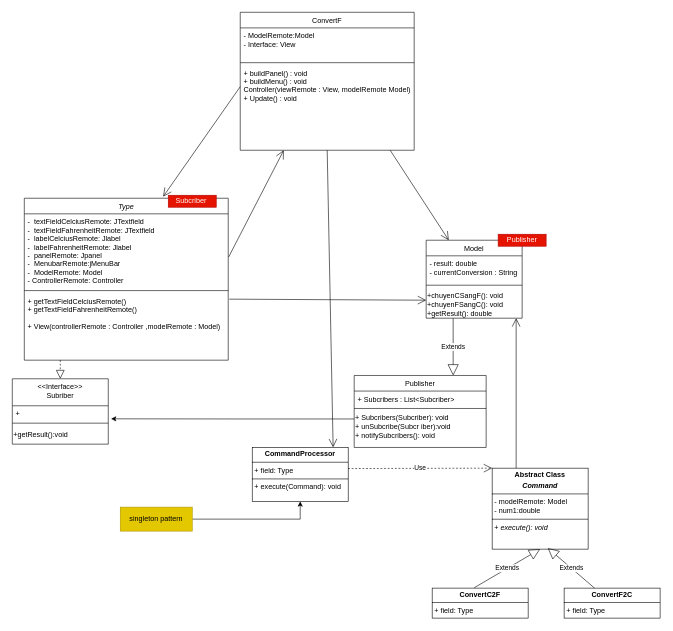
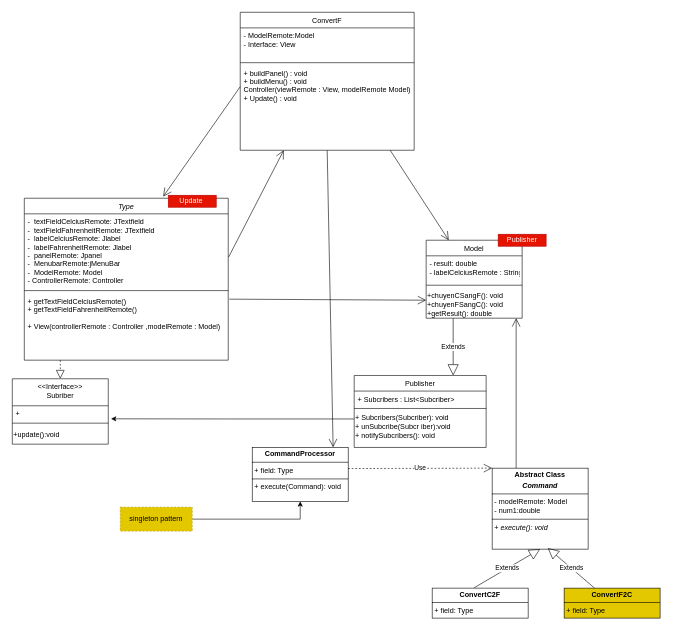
node "Subcriber": label "Subcriber" -> "Update"
node "- result: double - currentConversion : String": label "- result: double - currentConversion : String" -> "- result: double - labelCelciusRemote : String"
node "+getResult():void": label "+getResult():void" -> "+update():void"
node "singleton pattern": style solid -> dashed
node "ConvertF2C + field: Type": fillcolor #ffffff -> #e3c800
